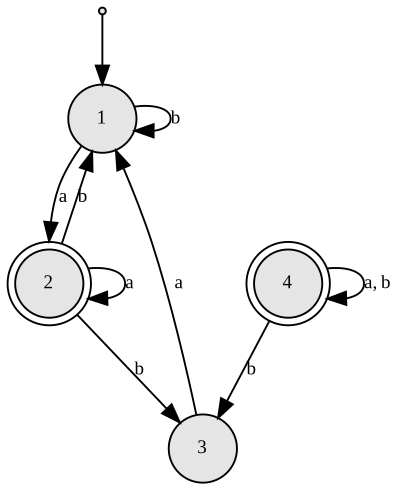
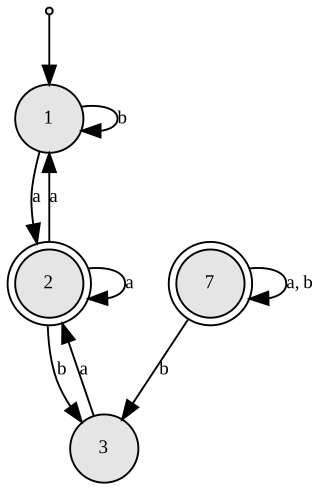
edge "2" -> "1": label "b" -> "a"
node "4": label "4" -> "7"
edge "3" -> "1": now "3" -> "2"
